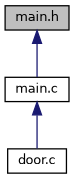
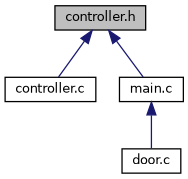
node "main.h": label "main.h" -> "controller.h"
node "controller.c": added
